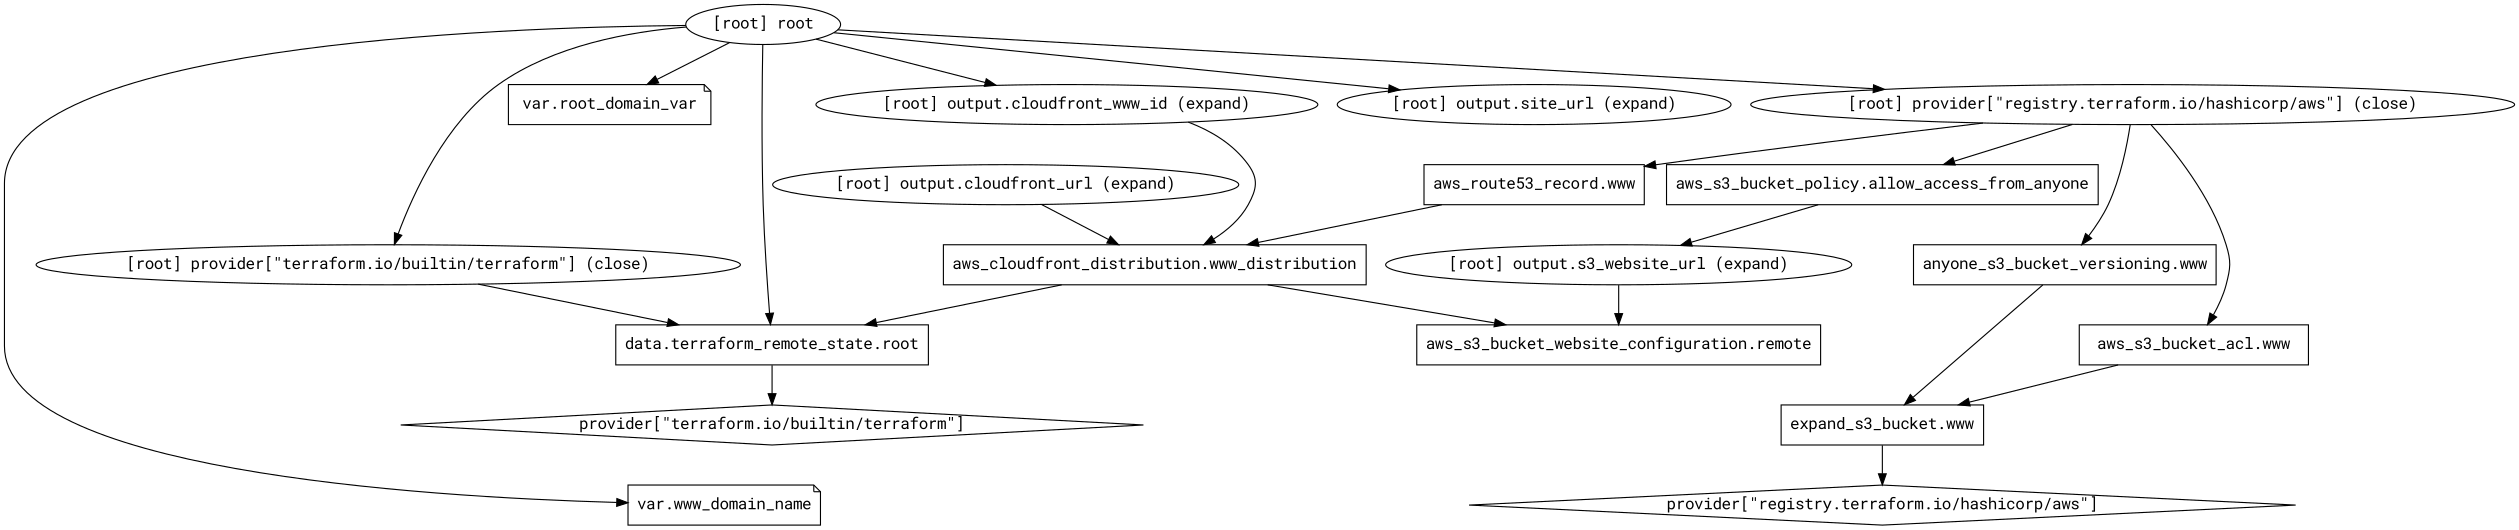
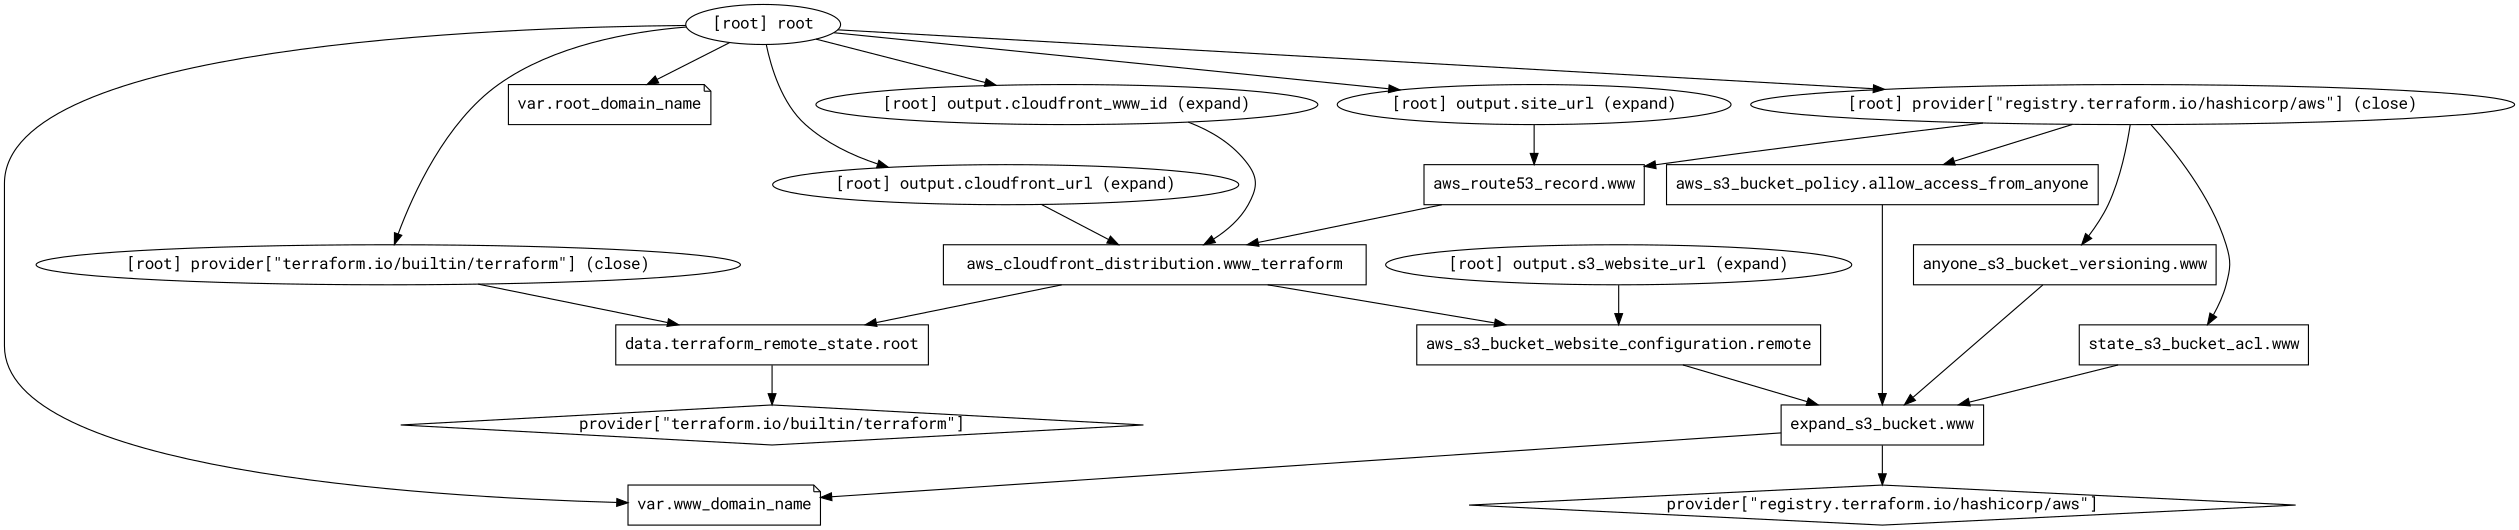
node "var.root_domain_var": label "var.root_domain_var" -> "var.root_domain_name"
edge "[root] output.site_url (expand)" -> "aws_route53_record.www": added
edge "[root] root" -> "data.terraform_remote_state.root": now "[root] root" -> "[root] output.cloudfront_url (expand)"
edge "aws_s3_bucket_policy.allow_access_from_anyone" -> "[root] output.s3_website_url (expand)": now "aws_s3_bucket_policy.allow_access_from_anyone" -> "expand_s3_bucket.www"
node "aws_cloudfront_distribution.www_distribution": label "aws_cloudfront_distribution.www_distribution" -> "aws_cloudfront_distribution.www_terraform"
node "aws_s3_bucket_acl.www": label "aws_s3_bucket_acl.www" -> "state_s3_bucket_acl.www"
edge "aws_s3_bucket_website_configuration.remote" -> "expand_s3_bucket.www": added
edge "expand_s3_bucket.www" -> "var.www_domain_name": added
